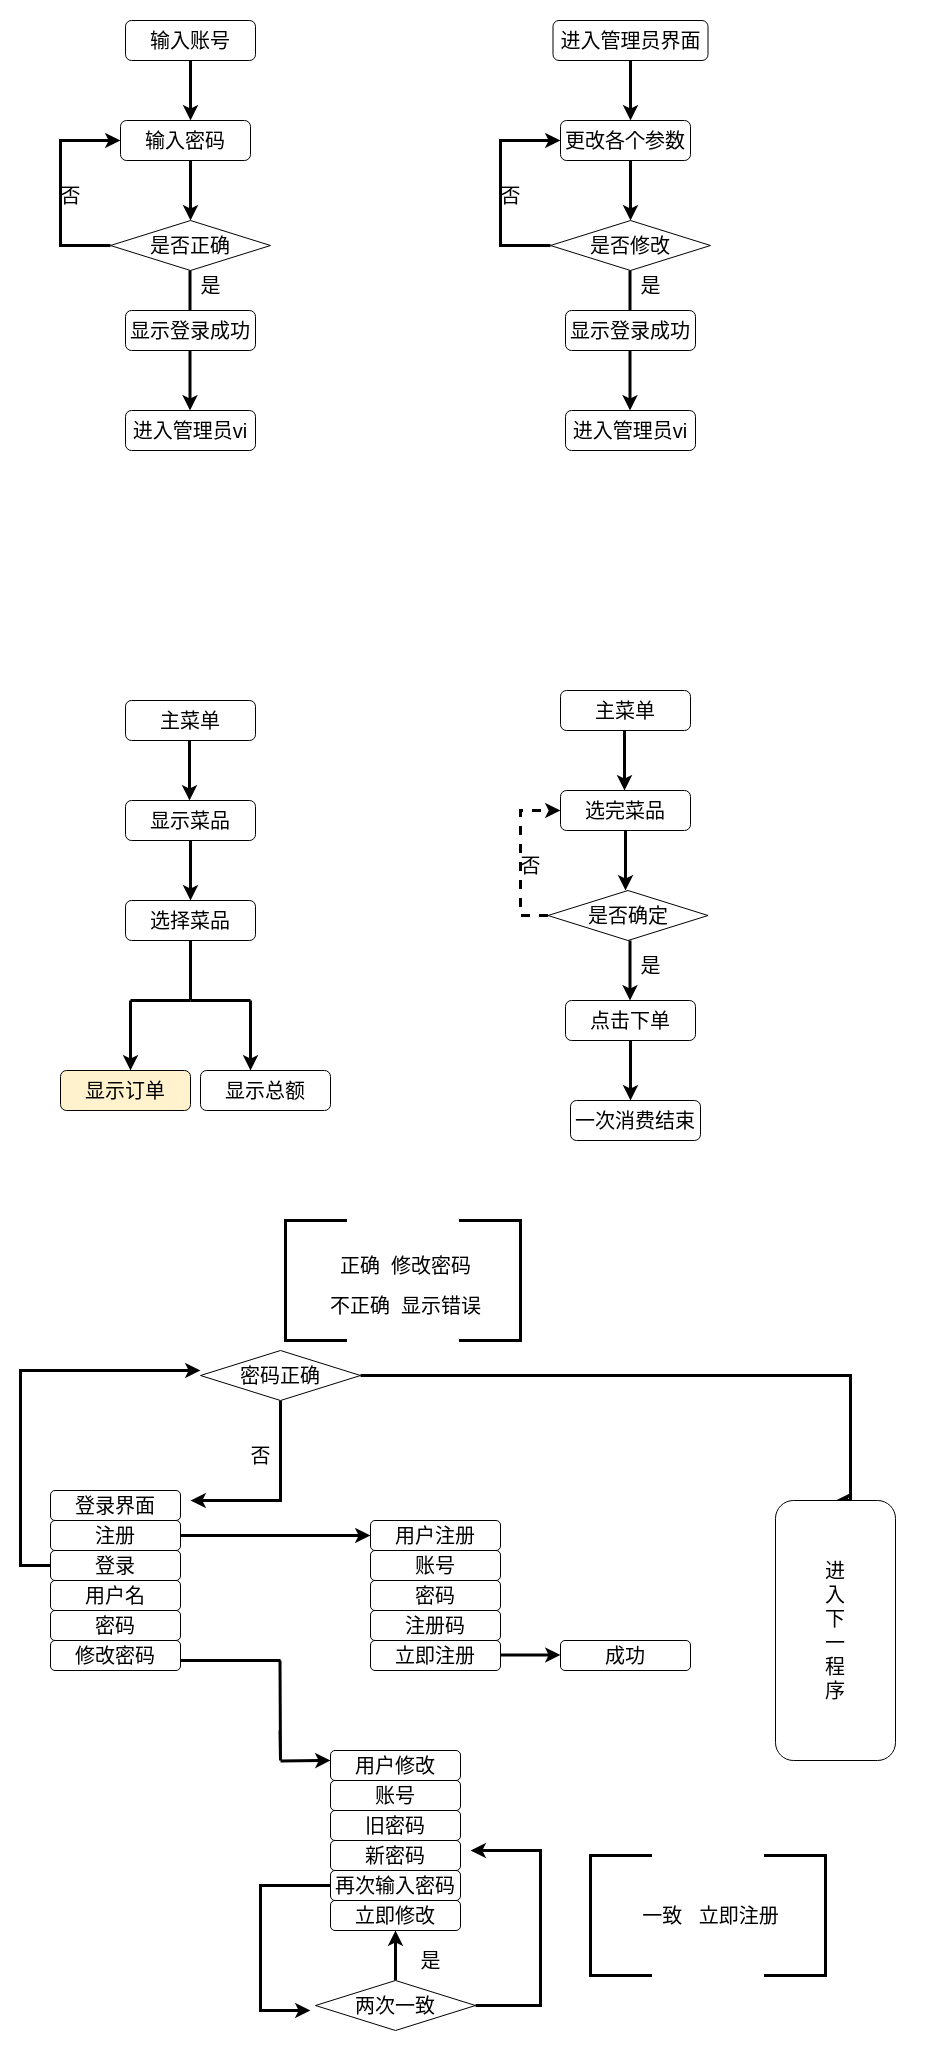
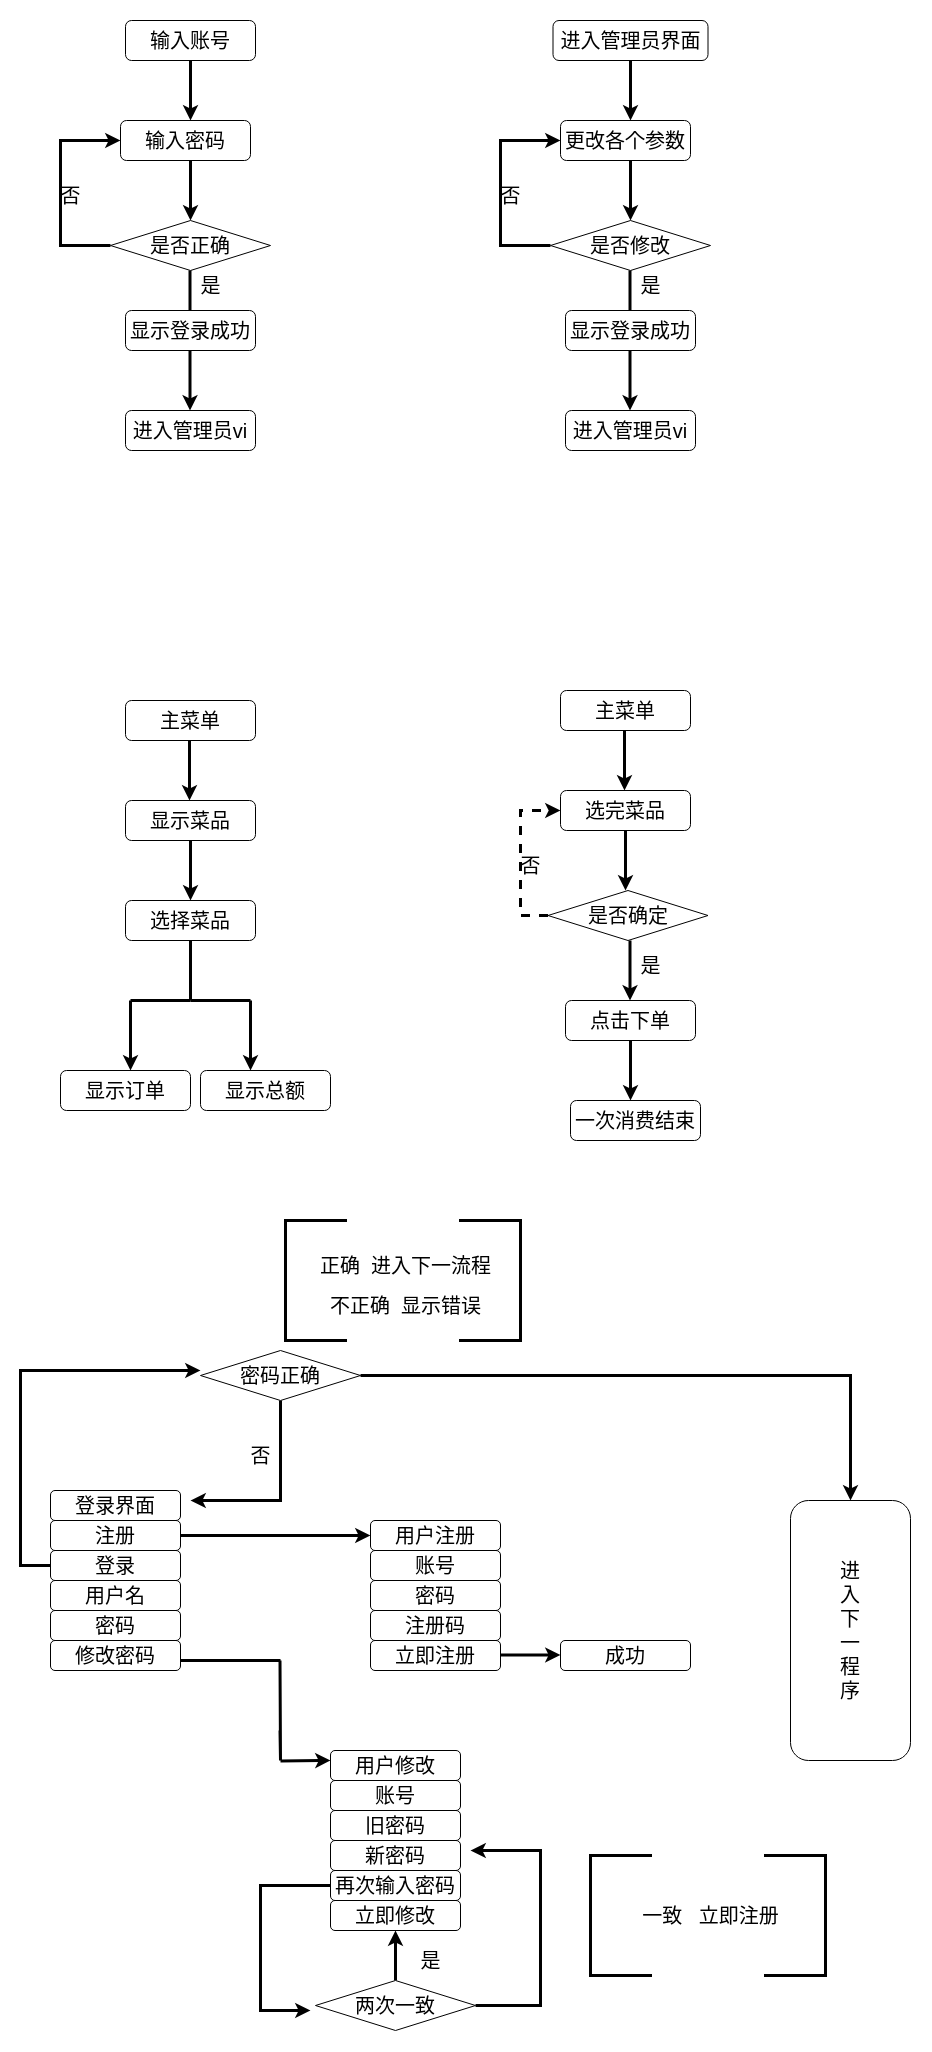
node "显示订单": fillcolor #fff2cc -> #ffffff
node "正确 修改密码": label "正确 修改密码" -> "正确 进入下一流程"
node "进 入 下 一 程 序": moved (836, 1631) -> (851, 1631)
